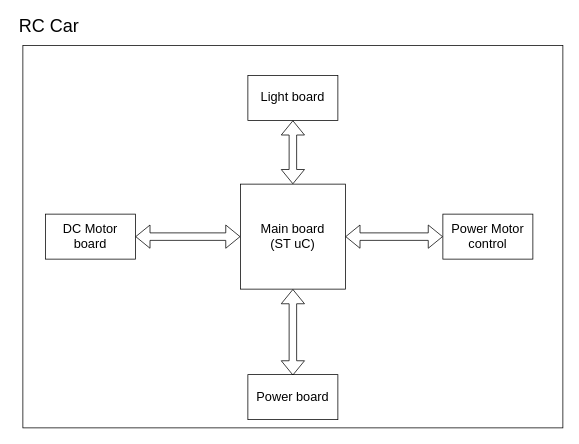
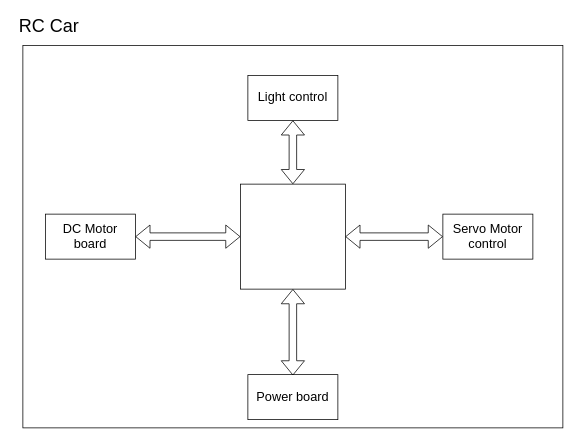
node "Light board": label "Light board" -> "Light control"
node "Main board (ST uC)": removed
node "Power Motor control": label "Power Motor control" -> "Servo Motor control"
